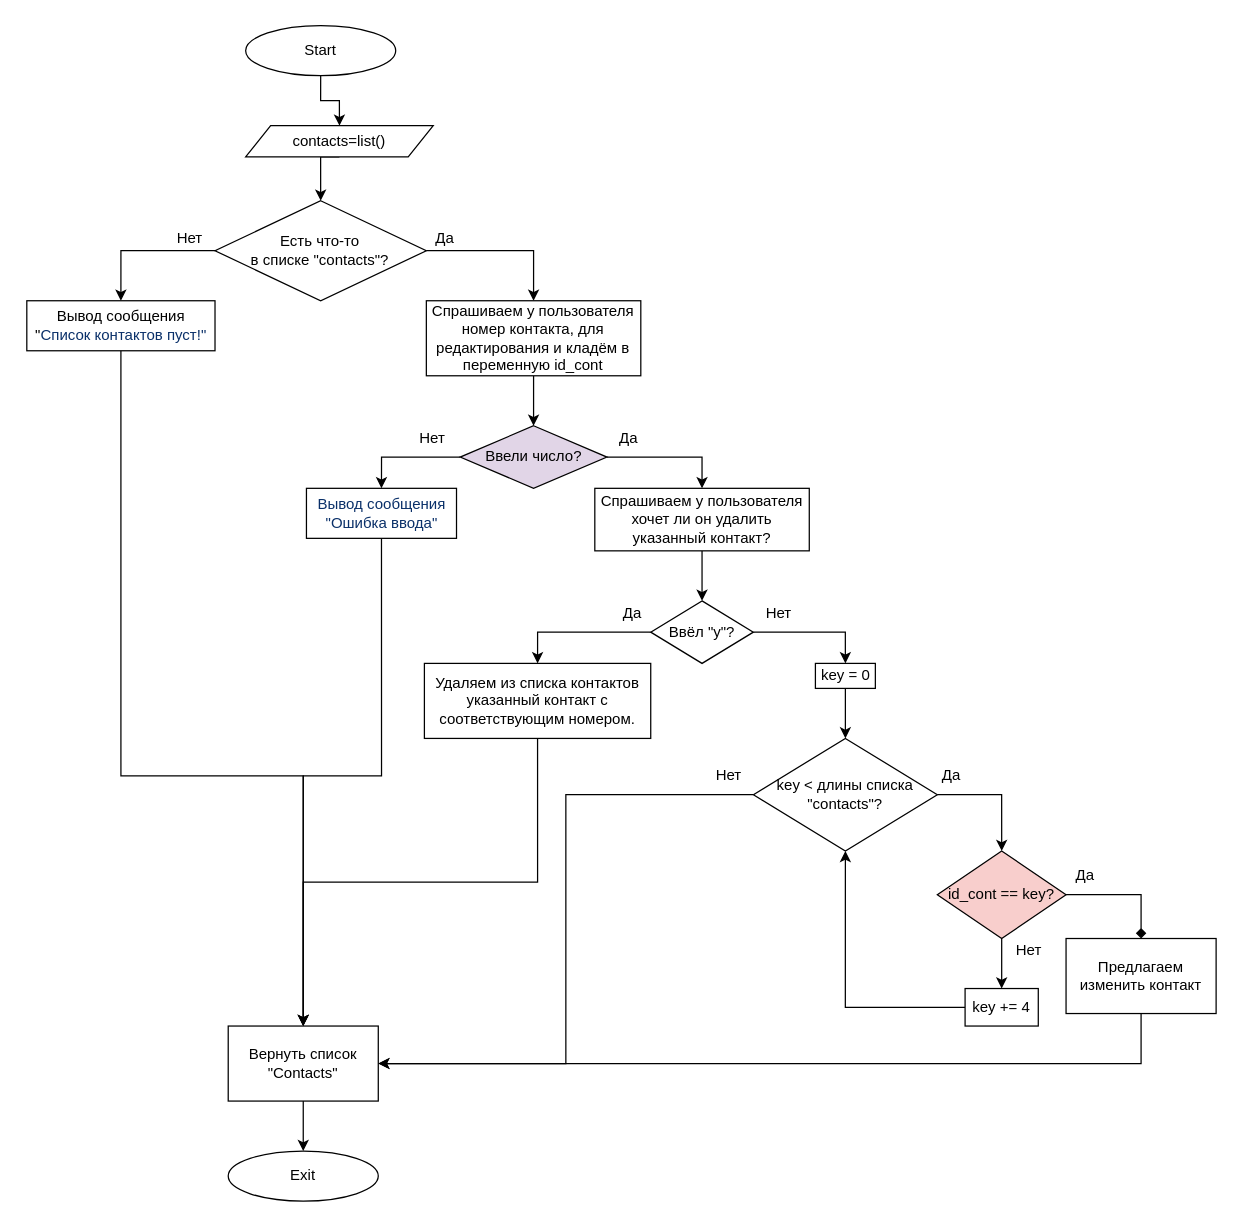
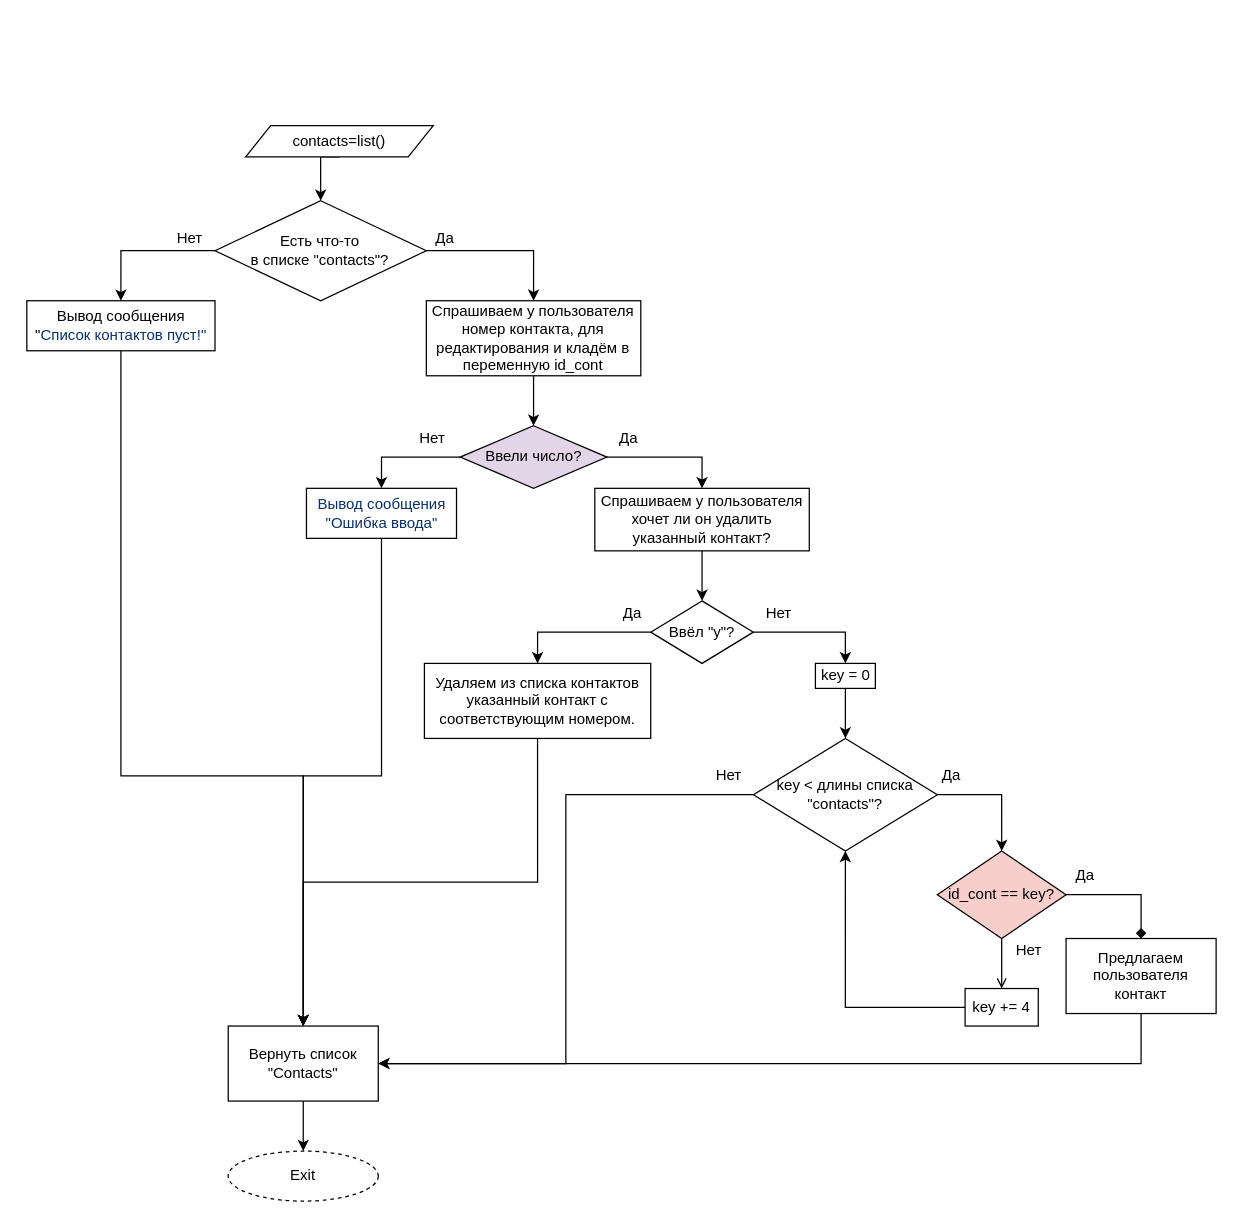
node "Start": removed
edge "Start" -> "contacts=list()": removed
node "Предлагаем изменить контакт": label "Предлагаем изменить контакт" -> "Предлагаем пользователя контакт"
edge "id_cont == key?" -> "key += 4": arrowhead classic -> open
node "Exit": style solid -> dashed
